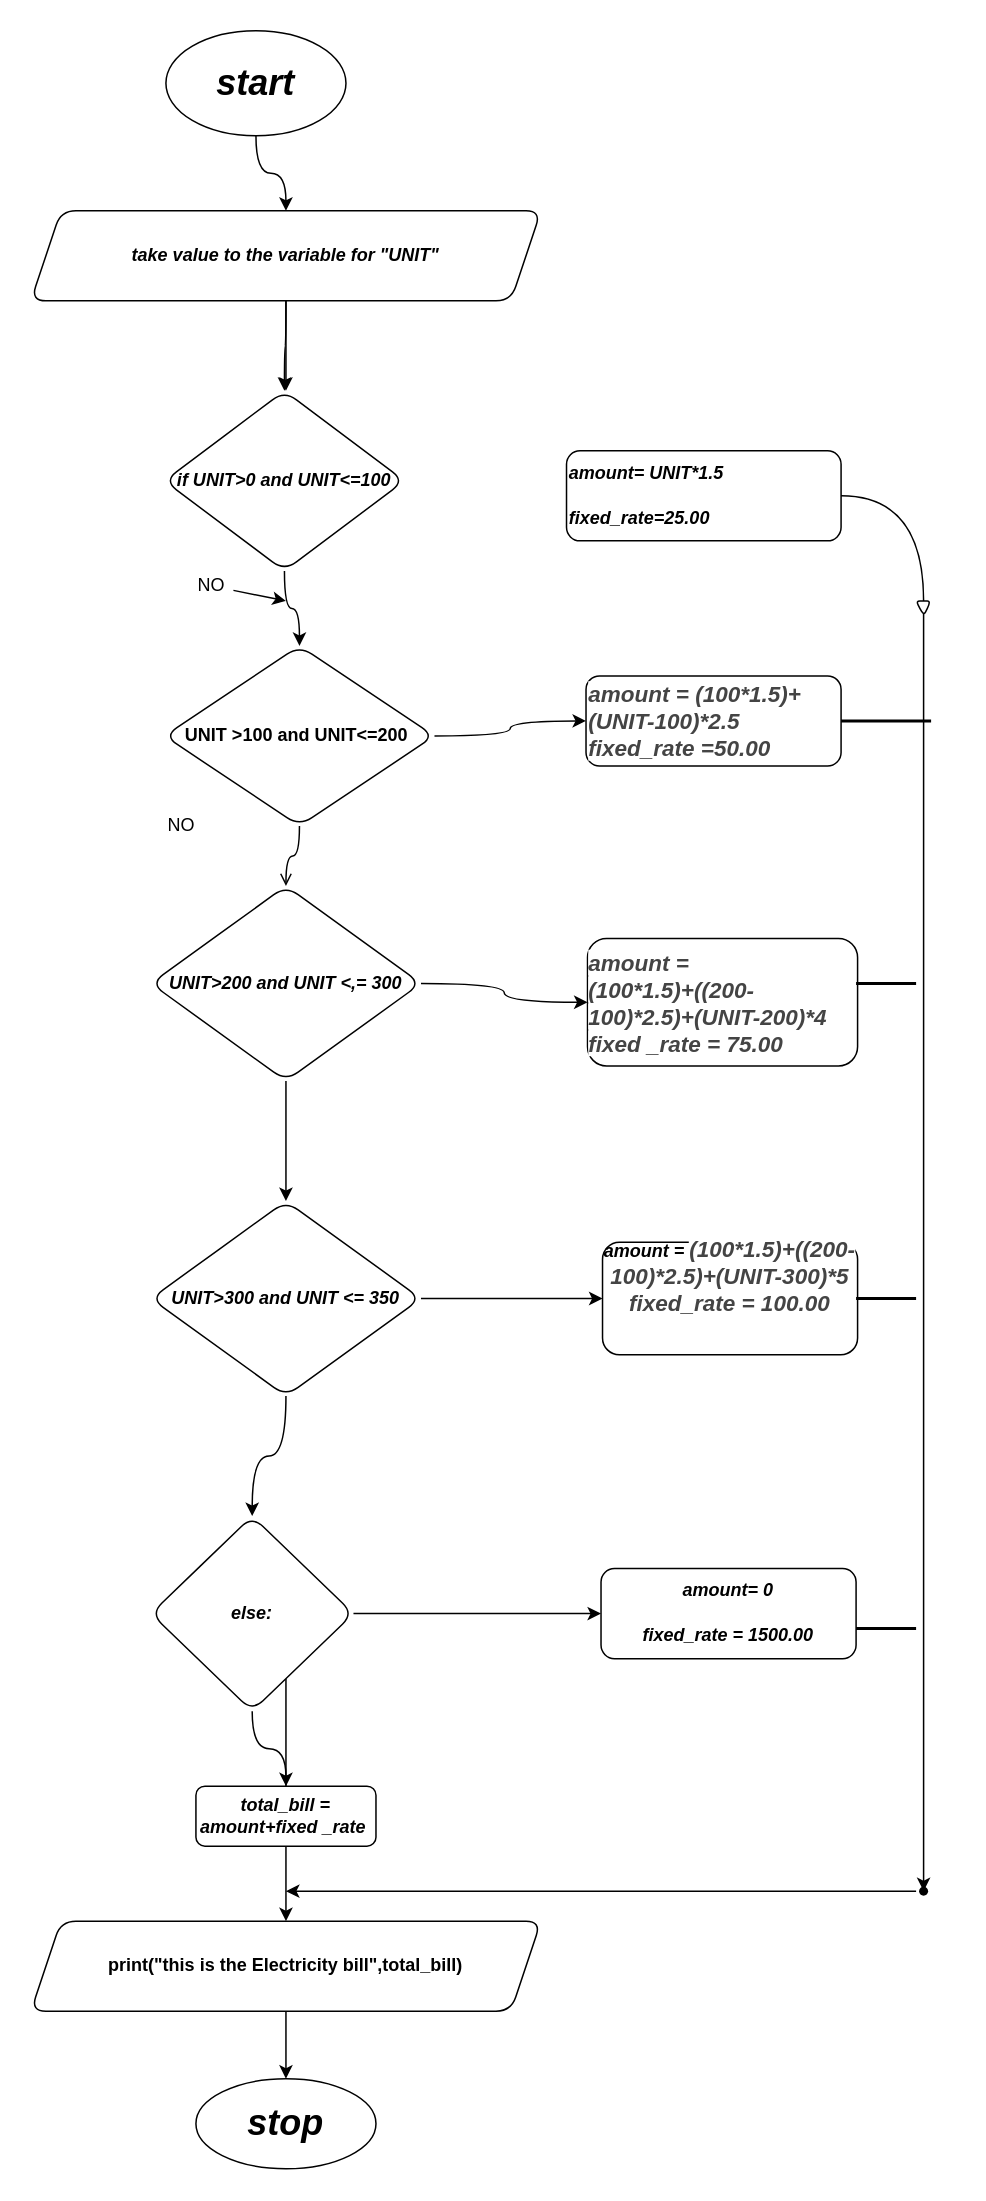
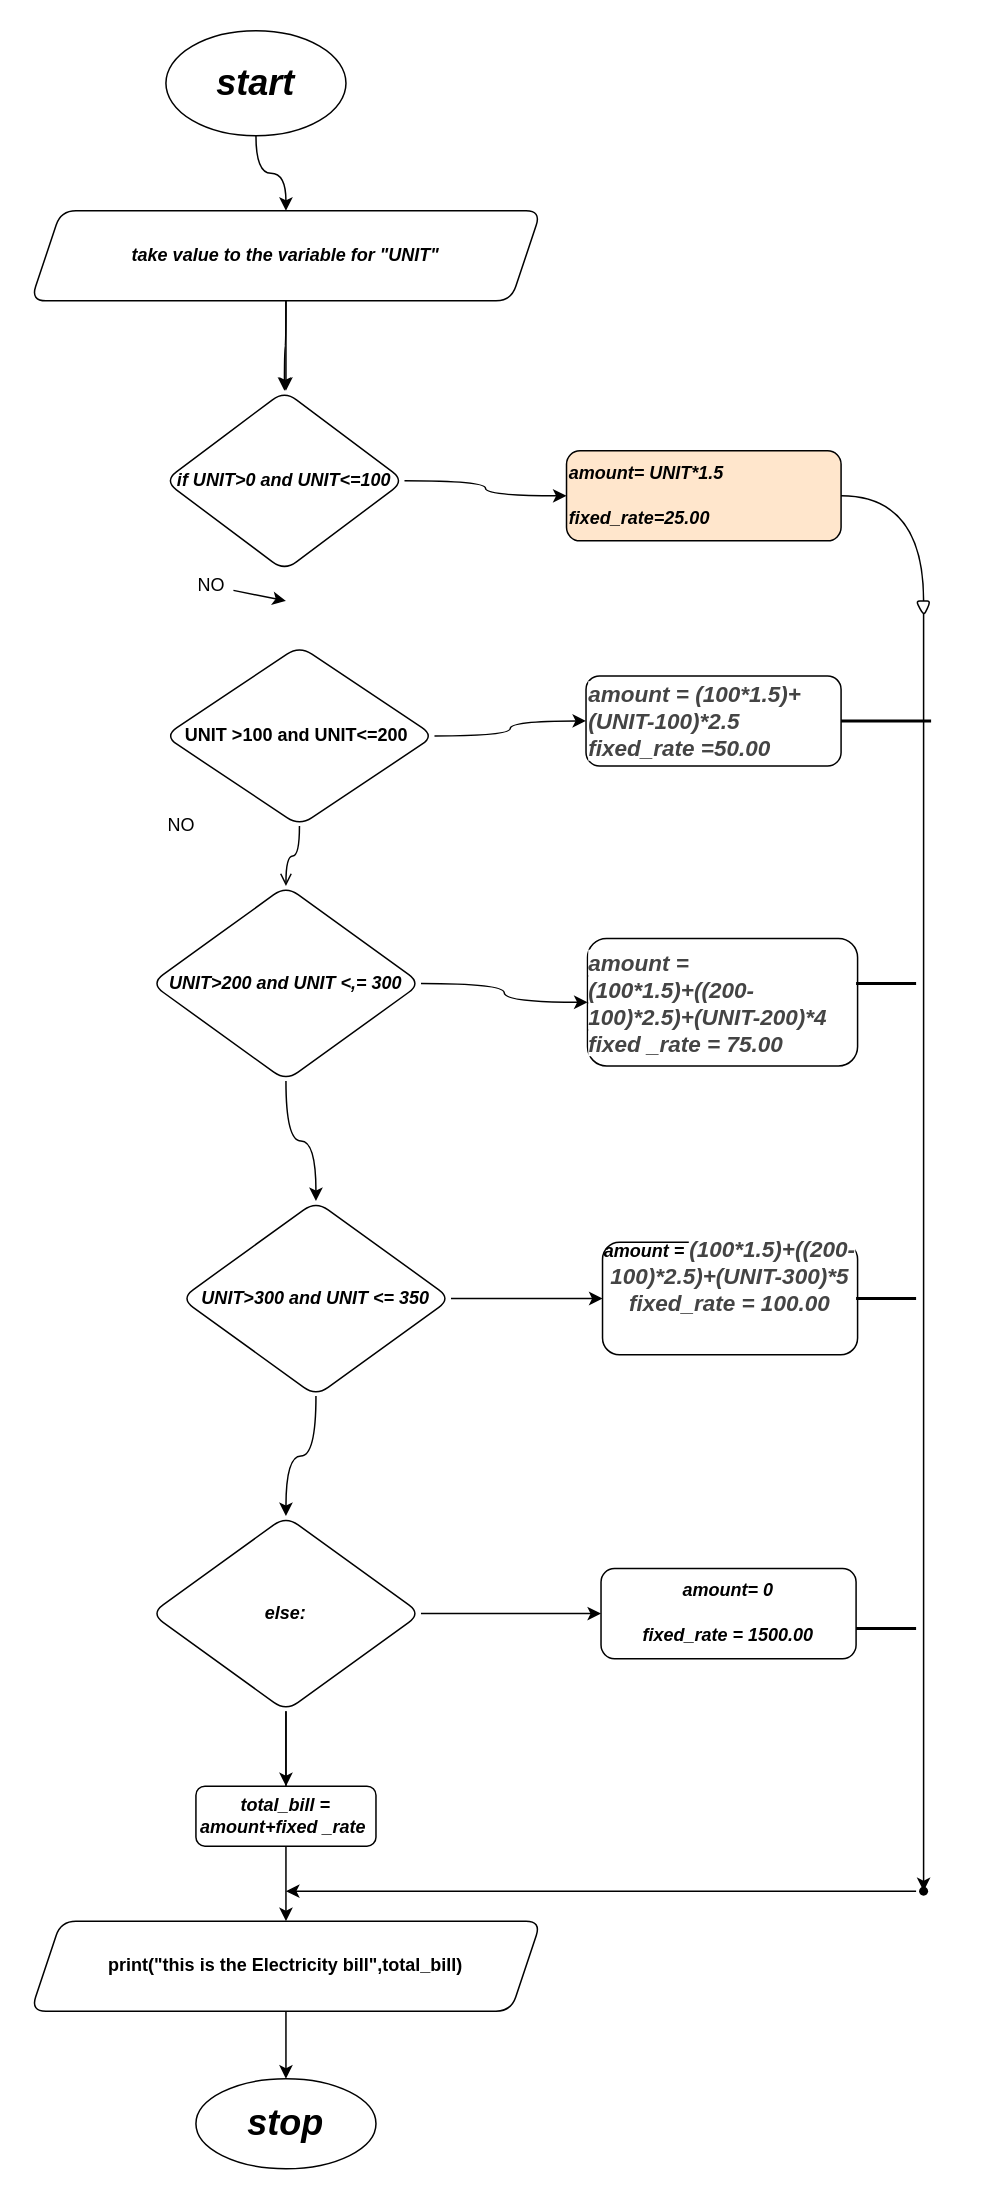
edge "if UNIT>0 and UNIT<=100" -> "amount= UNIT*1.5fixed_rate=25.00": added
node "amount= UNIT*1.5fixed_rate=25.00": fillcolor #ffffff -> #ffe6cc
edge "if UNIT>0 and UNIT<=100" -> "UNIT >100 and UNIT<=200": removed
node "UNIT>300 and UNIT <= 350": moved (286, 1298) -> (316, 1298)
node "else:": size 203x195 -> 270x195
